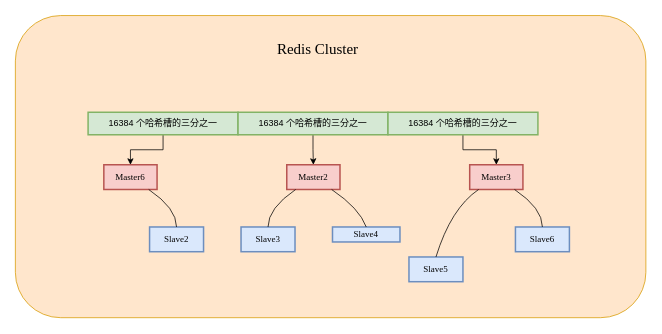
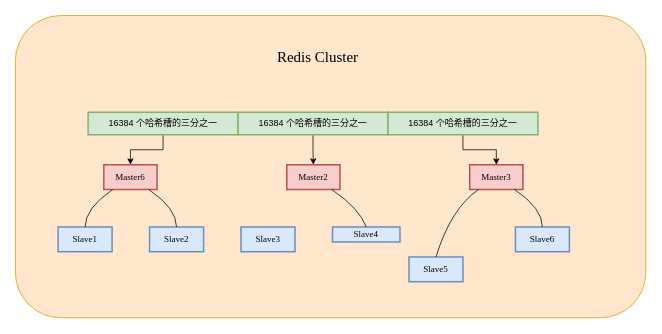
node "Redis Cluster": moved (318, 48) -> (318, 56)
edge "Master6" -- "Slave1": added
edge "Master2" -- "Slave3": removed
node "Slave1": added
